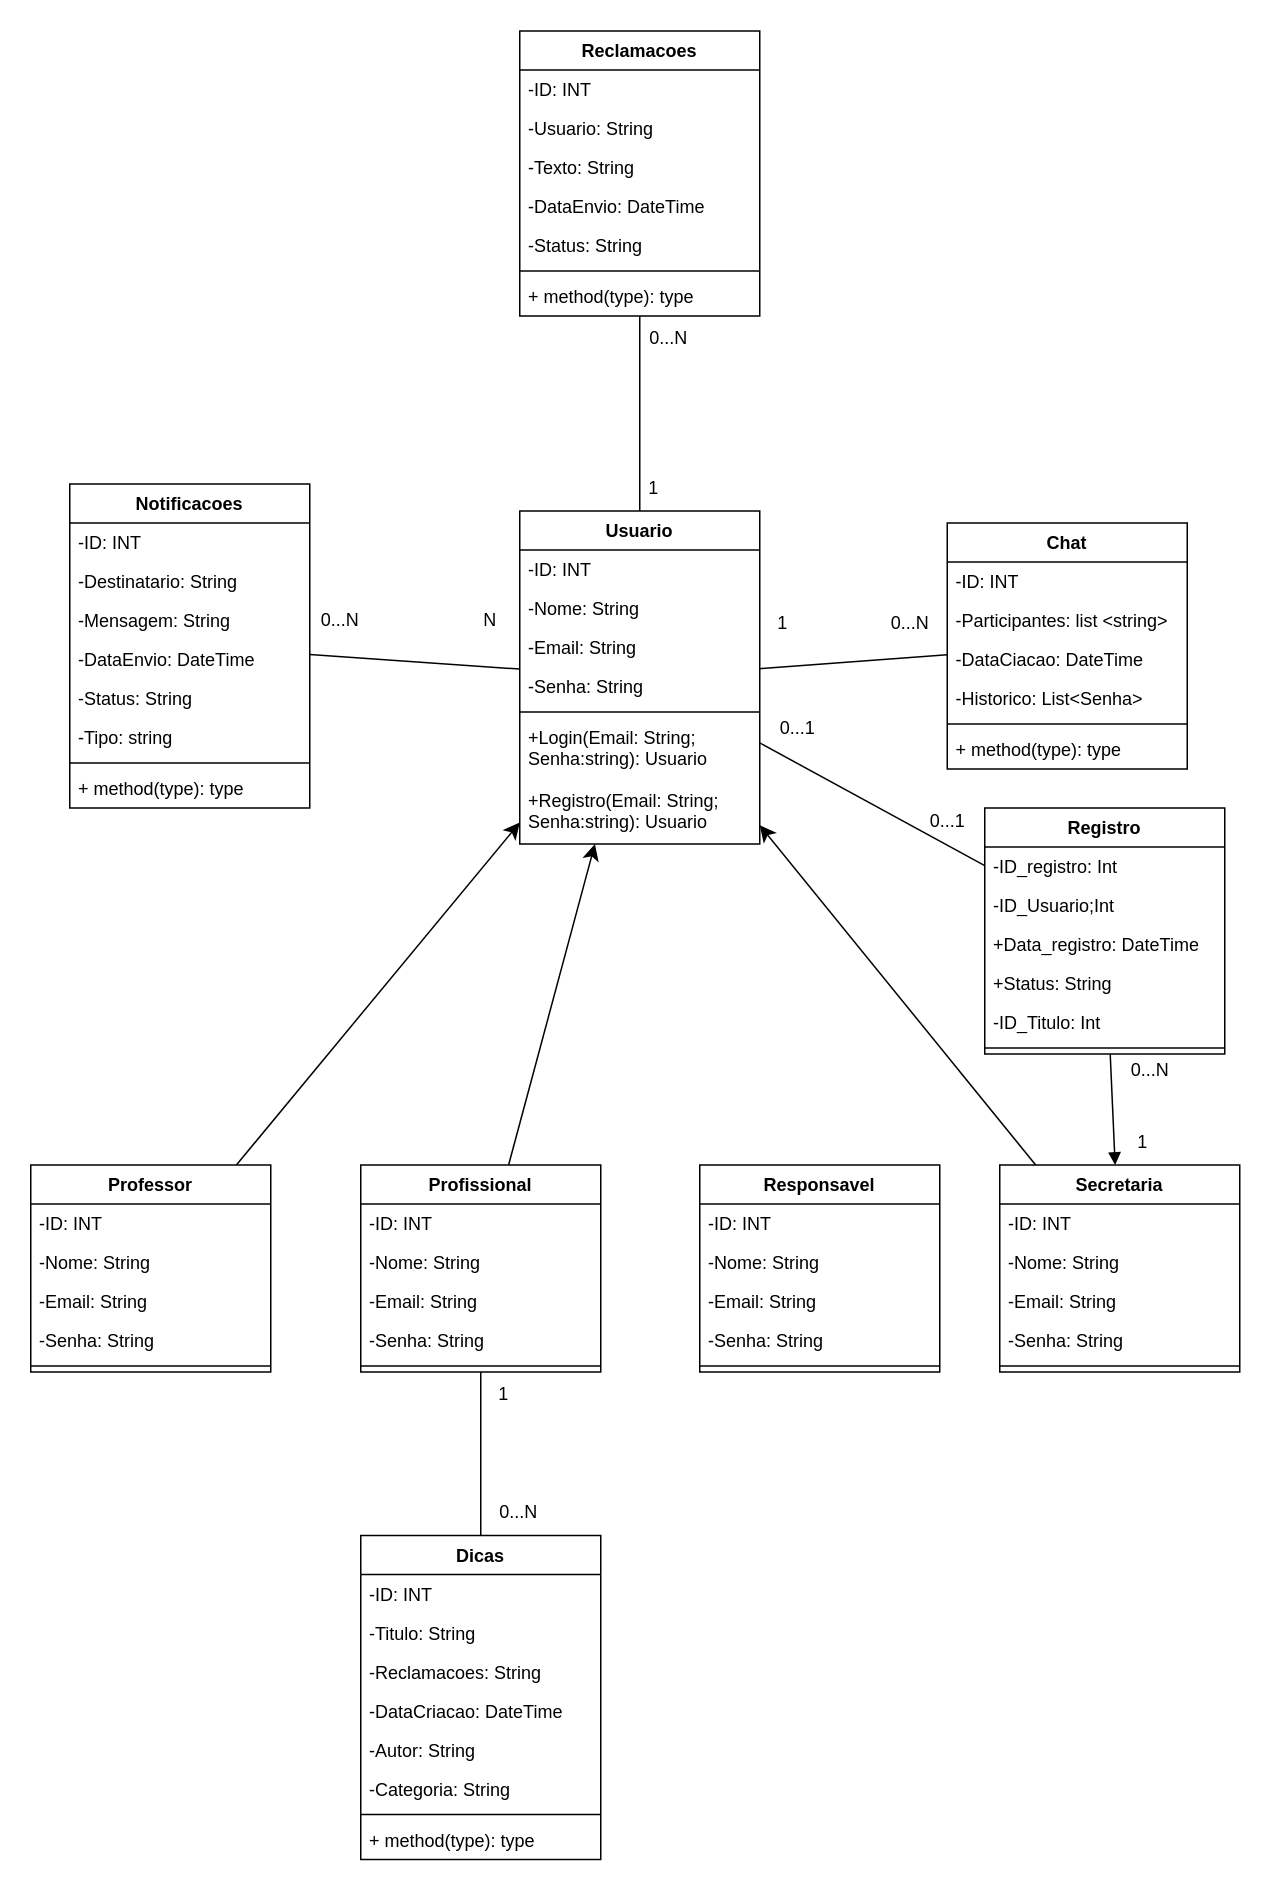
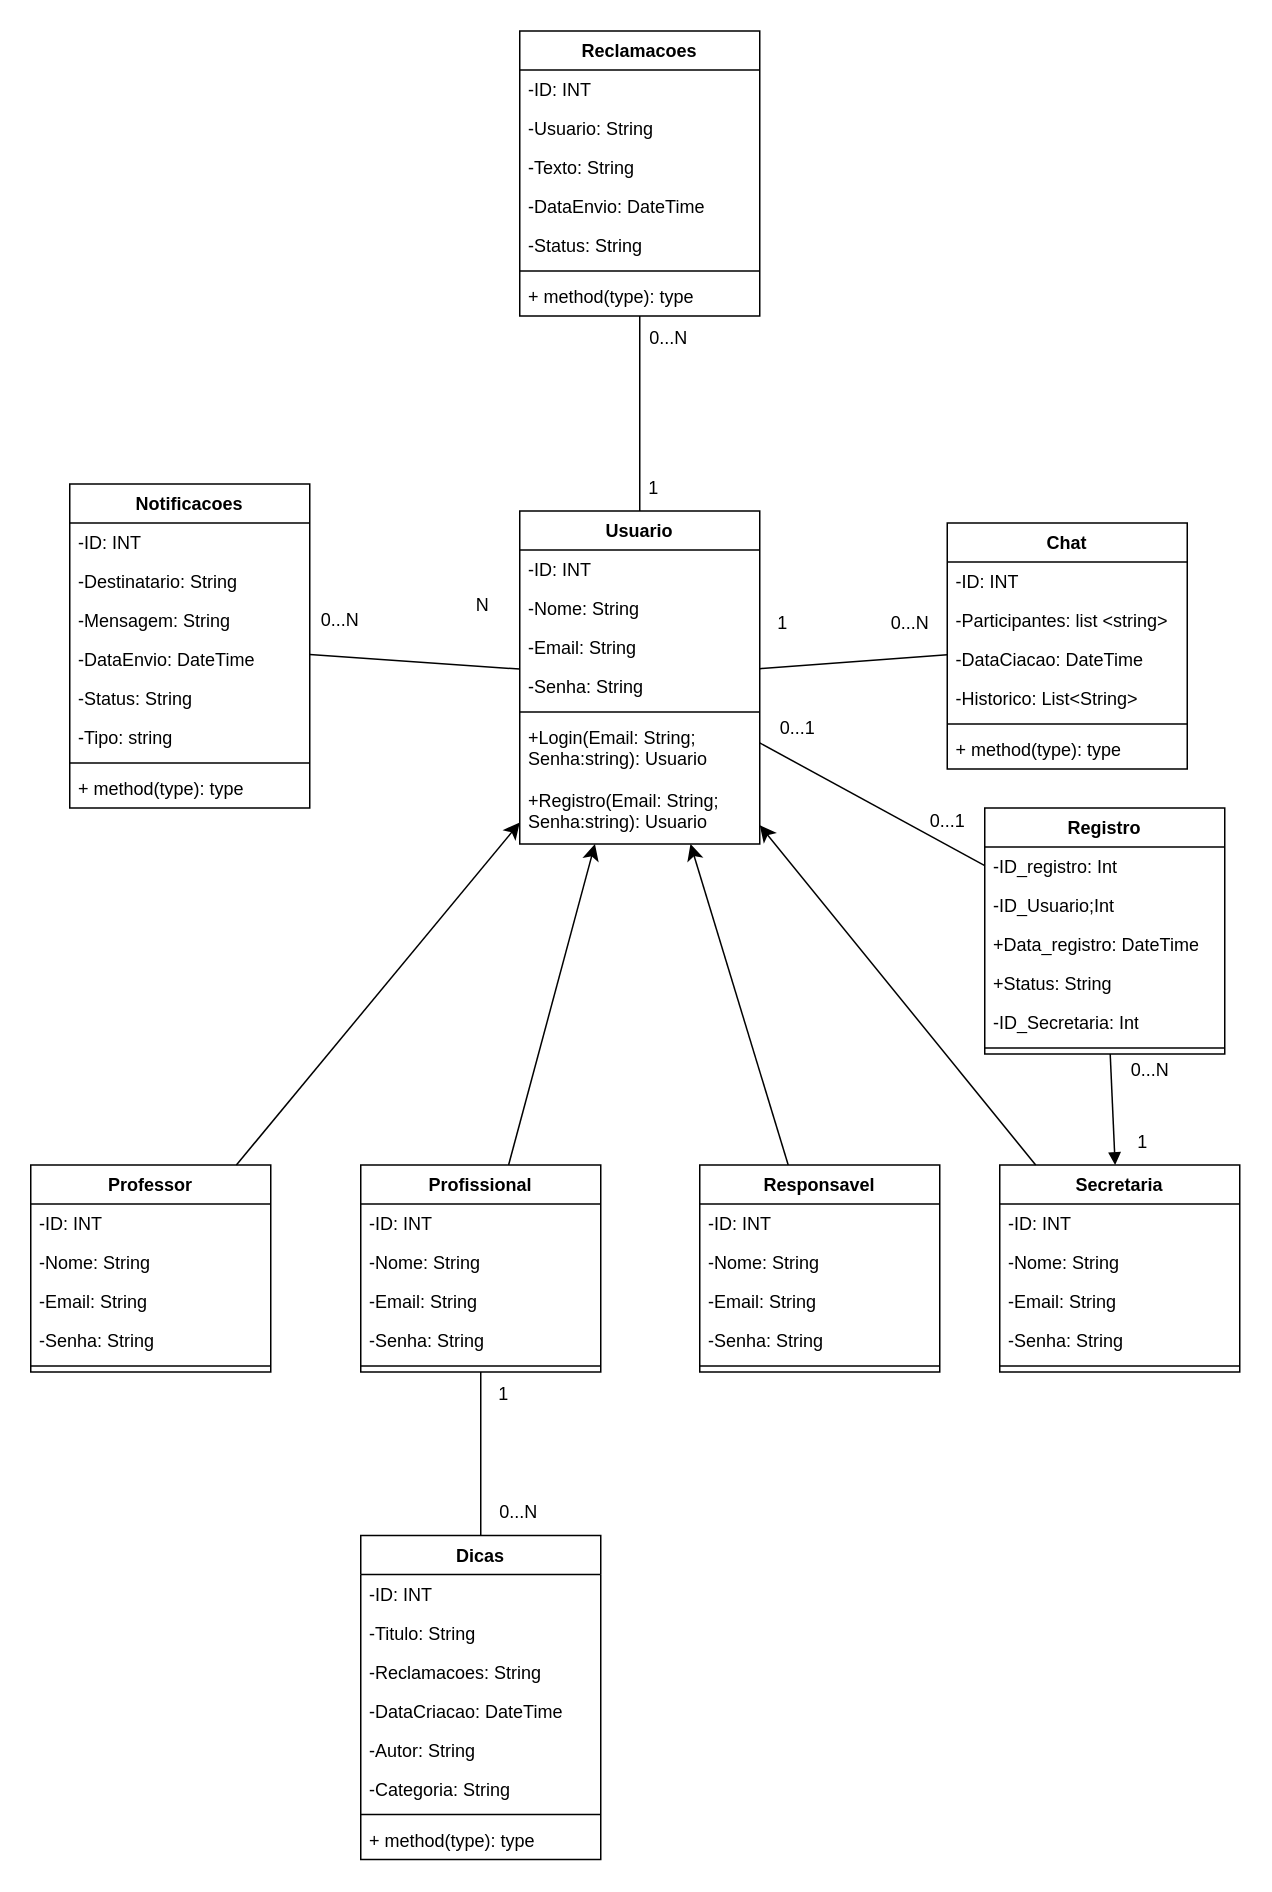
node "N": moved (490, 620) -> (482, 605)
node "-Historico: List<Senha>": label "-Historico: List<Senha>" -> "-Historico: List<String>"
edge "Responsavel" -> "Usuario": added
node "-ID_Titulo: Int": label "-ID_Titulo: Int" -> "-ID_Secretaria: Int"
